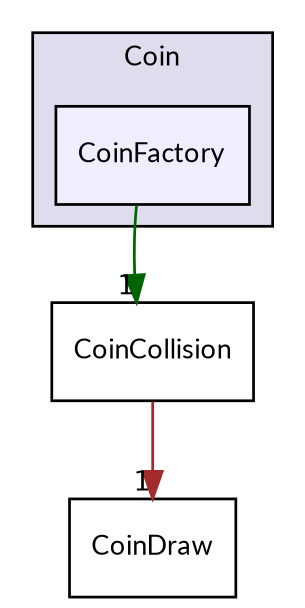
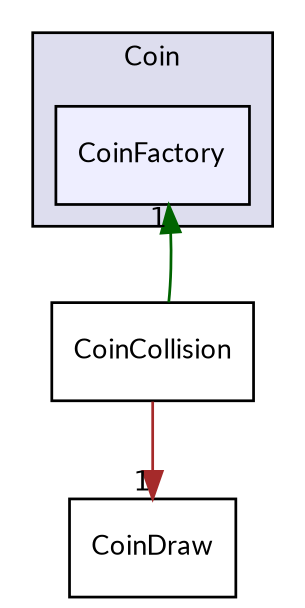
edge "CoinFactory" -> "CoinCollision": reversed
